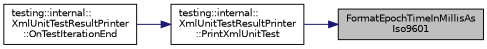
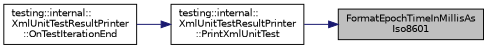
node "FormatEpochTimeInMillisAs Iso9601": label "FormatEpochTimeInMillisAs Iso9601" -> "FormatEpochTimeInMillisAs Iso8601"
